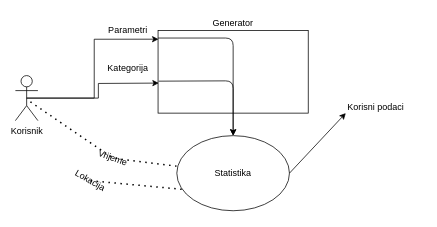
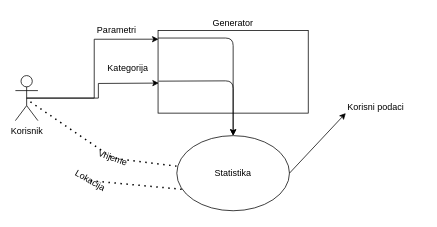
node "Parametri": moved (128, 30) -> (117, 30)
